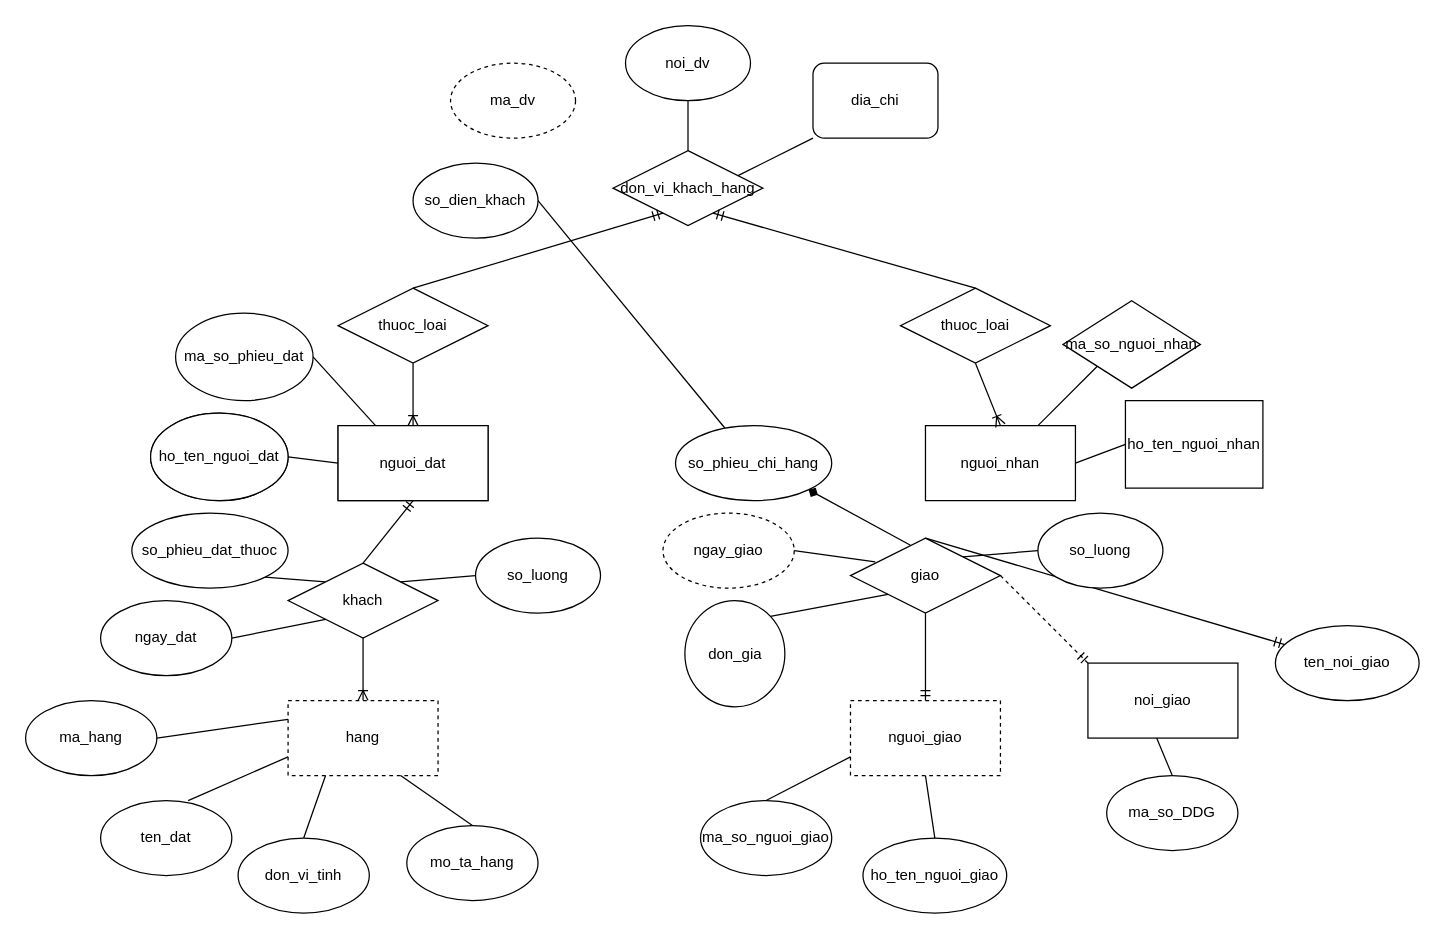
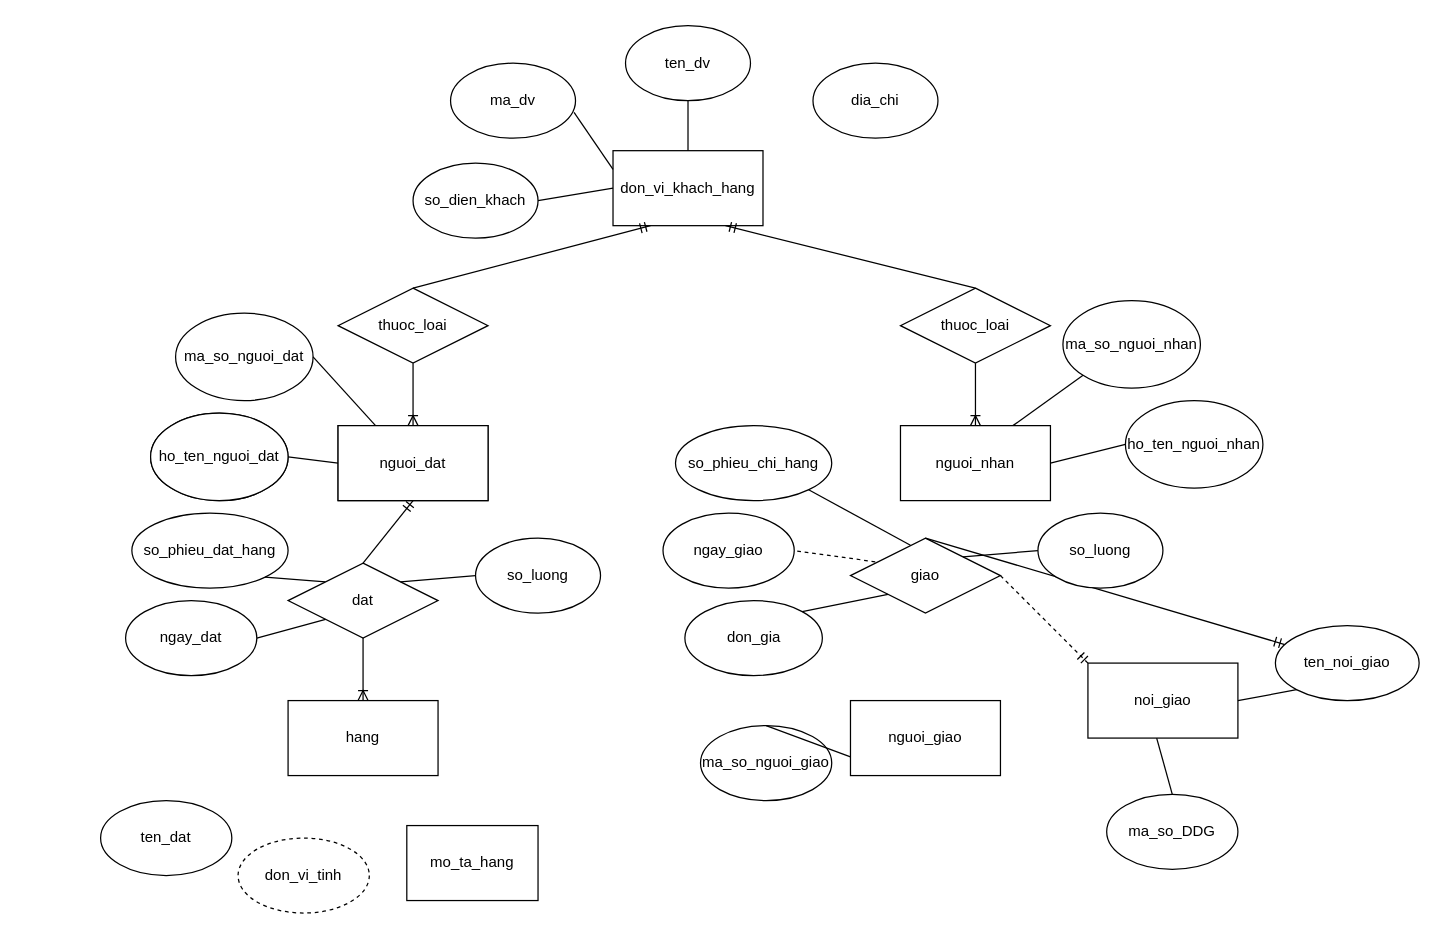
node "noi_dv": label "noi_dv" -> "ten_dv"
node "ma_dv": style dashed -> solid
node "dia_chi": shape rounded rectangle -> ellipse
edge "ma_dv" -- "don_vi_khach_hang": added
edge "dia_chi" -- "don_vi_khach_hang": removed
node "don_vi_khach_hang": shape diamond -> rectangle
edge "so_dien_khach" -- "so_phieu_chi_hang": now "so_dien_khach" -- "don_vi_khach_hang"
node "ma_so_nguoi_nhan": shape diamond -> ellipse
node "ma_so_phieu_dat": label "ma_so_phieu_dat" -> "ma_so_nguoi_dat"
node "ho_ten_nguoi_nhan": shape rectangle -> ellipse
node "nguoi_nhan": moved (1001, 463) -> (976, 463)
edge "giao" -> "so_phieu_chi_hang": arrowhead diamond -> none
node "so_phieu_dat_thuoc": label "so_phieu_dat_thuoc" -> "so_phieu_dat_hang"
node "ngay_giao": style dashed -> solid
edge "ngay_giao" -- "giao": style solid -> dashed
node "khach": label "khach" -> "dat"
node "ngay_dat": moved (166, 638) -> (191, 638)
node "don_gia": size 100x106 -> 138x75
edge "giao" -> "nguoi_giao": removed
edge "ten_noi_giao" -- "noi_giao": added
edge "ma_hang" -- "hang": removed
node "ma_hang": removed
node "hang": style dashed -> solid
node "nguoi_giao": style dashed -> solid
edge "hang" -- "ten_dat": removed
edge "hang" -- "mo_ta_hang": removed
edge "nguoi_giao" -- "ho_ten_nguoi_giao": removed
edge "hang" -- "don_vi_tinh": removed
node "ma_so_DDG": moved (1173, 813) -> (1173, 832)
node "ma_so_nguoi_giao": moved (766, 838) -> (766, 763)
node "mo_ta_hang": shape ellipse -> rectangle
node "don_vi_tinh": style solid -> dashed
node "ho_ten_nguoi_giao": removed
